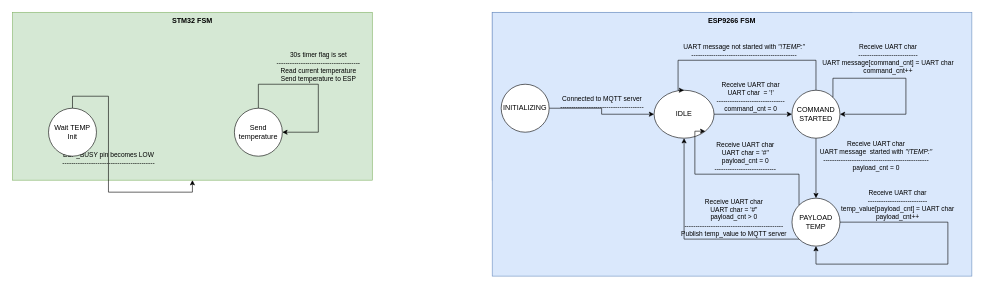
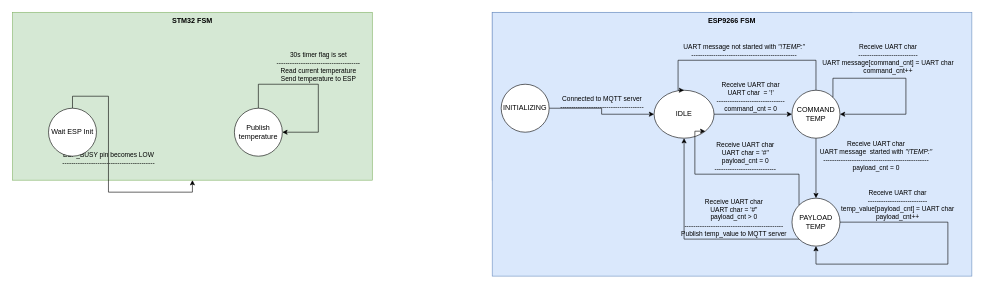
node "COMMAND STARTED": label "COMMAND STARTED" -> "COMMAND TEMP"
node "Wait TEMP Init": label "Wait TEMP Init" -> "Wait ESP Init"
node "Send temperature": label "Send temperature" -> "Publish temperature"
